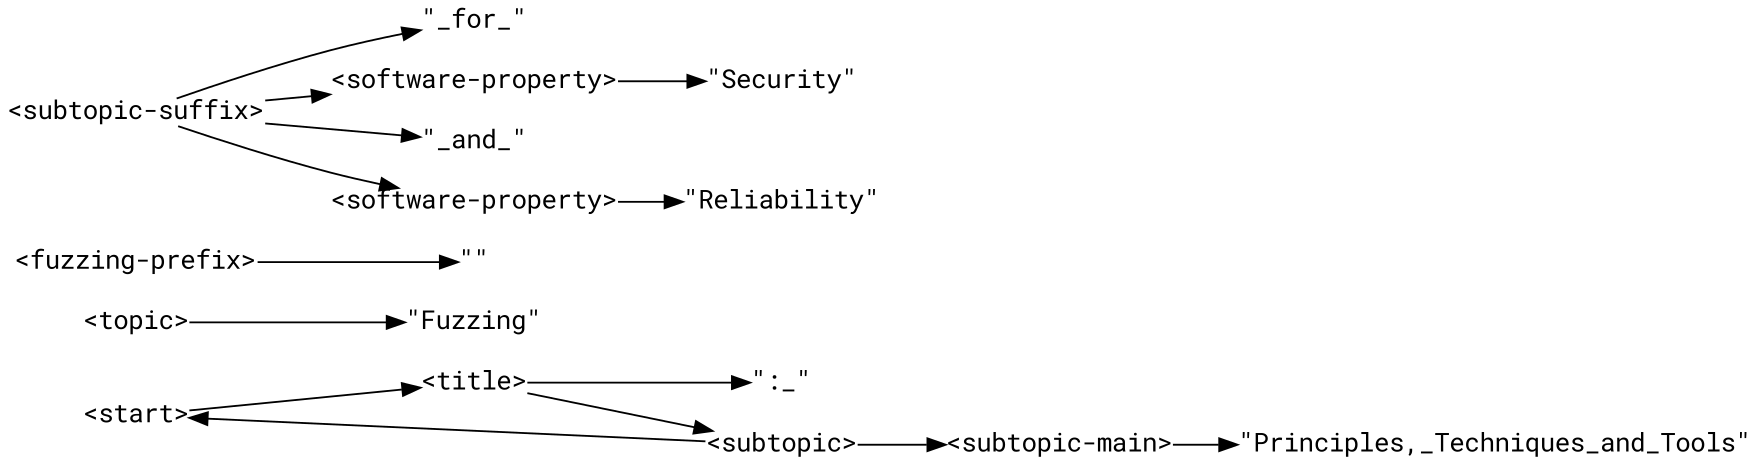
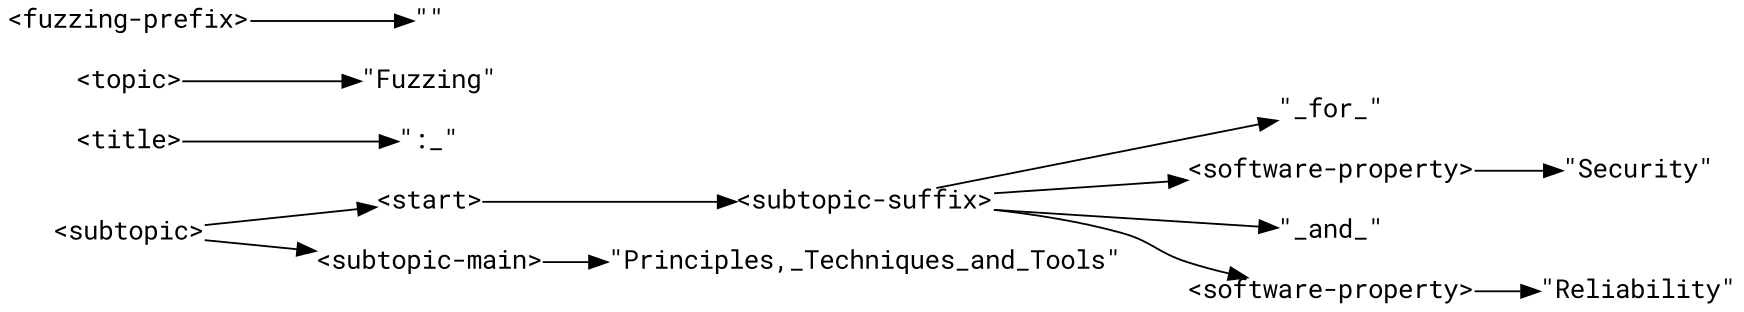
edge "<start>" -> "<title>": now "<start>" -> "<subtopic-suffix>"
edge "<title>" -> "<subtopic>": removed
